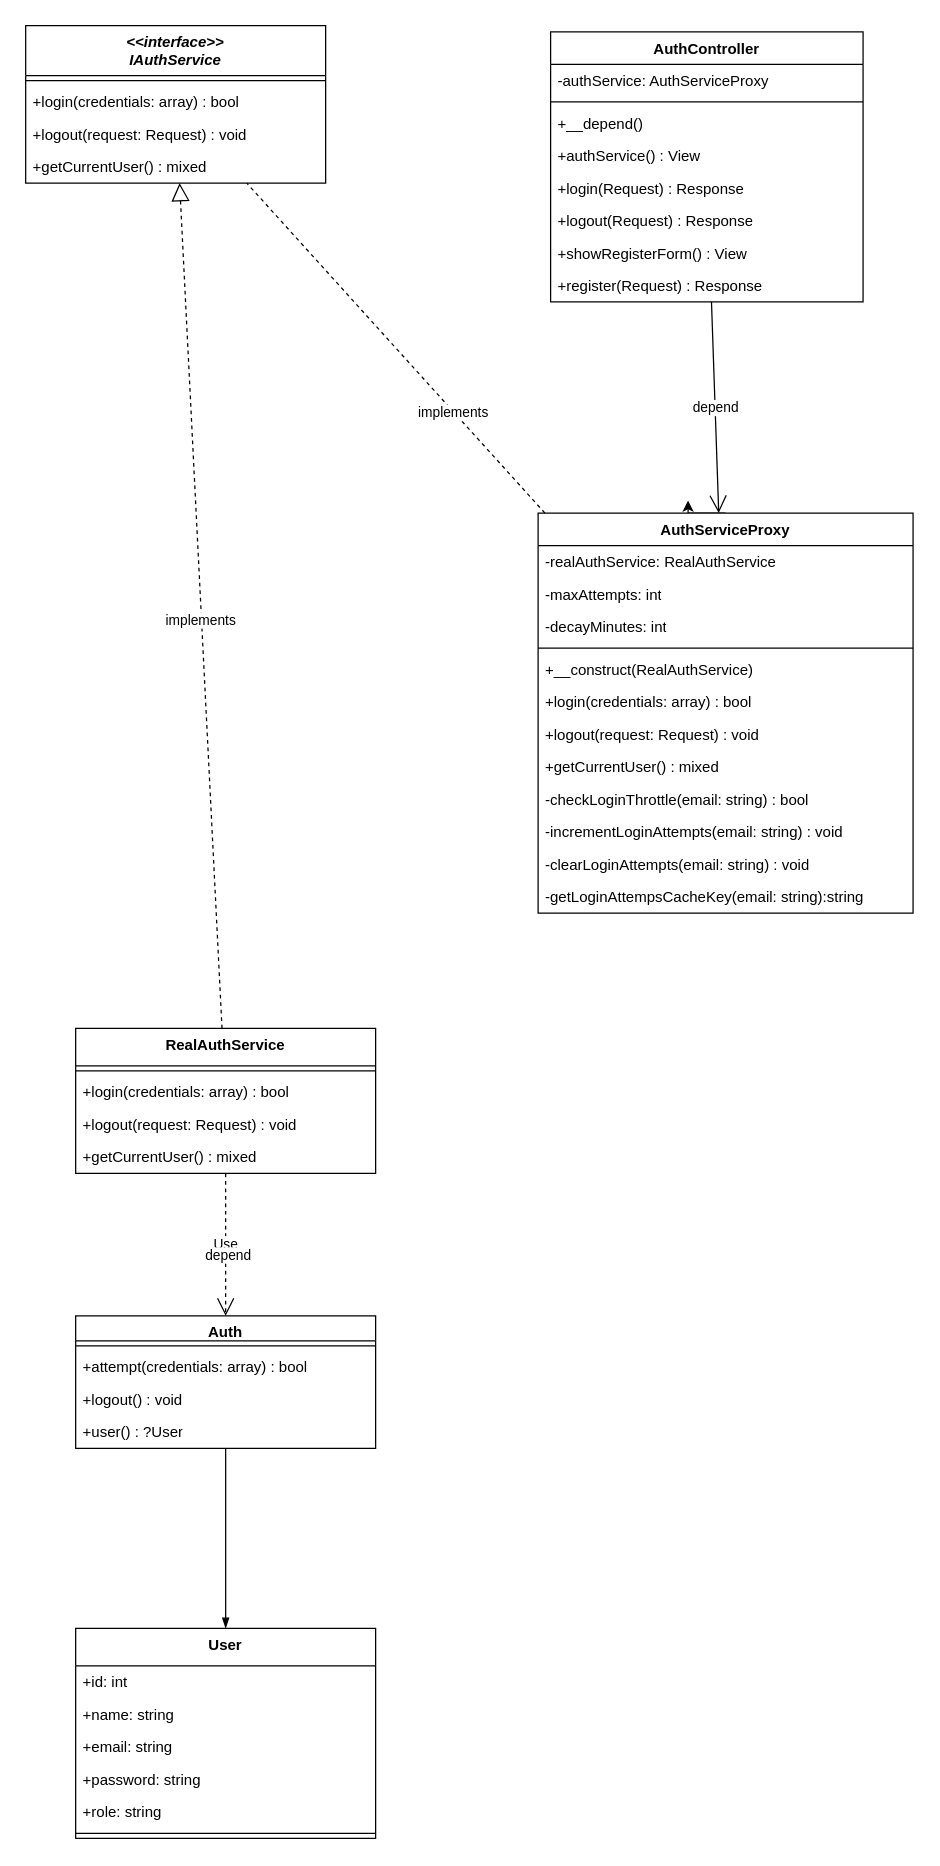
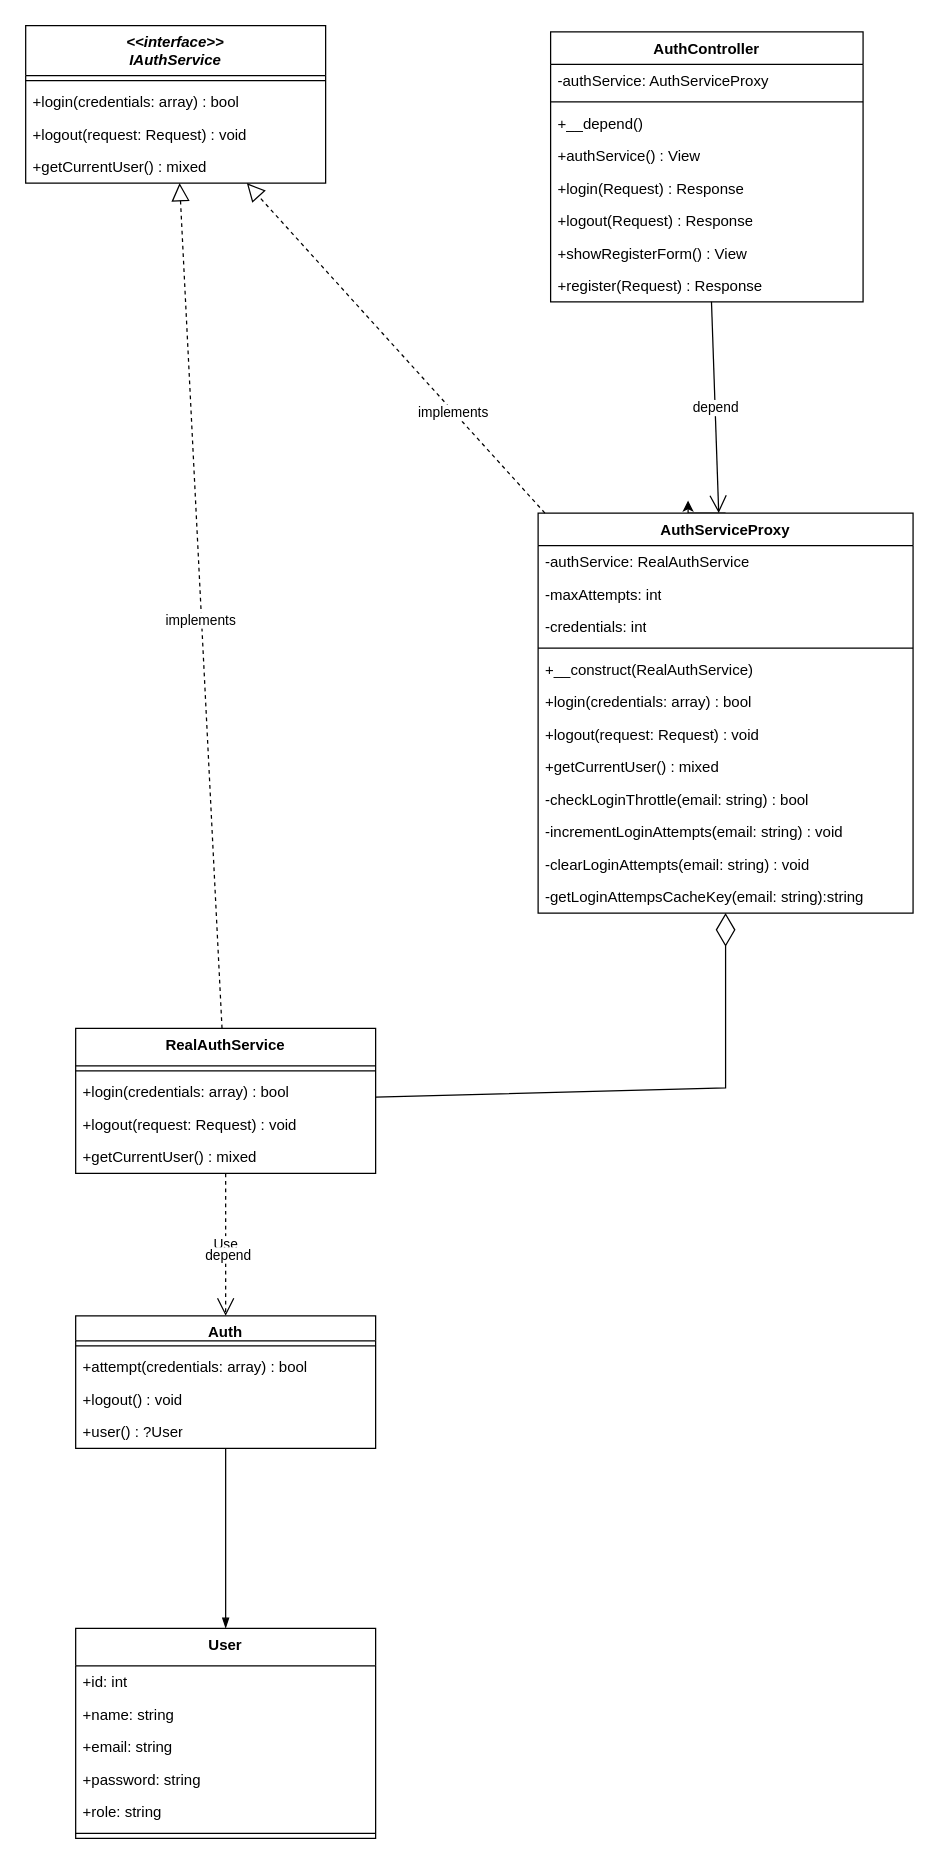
edge "<<interface>> IAuthService" -- "AuthServiceProxy": arrowhead none -> block
node "-realAuthService: RealAuthService": label "-realAuthService: RealAuthService" -> "-authService: RealAuthService"
node "-decayMinutes: int": label "-decayMinutes: int" -> "-credentials: int"
edge "RealAuthService" -> "AuthServiceProxy": added
